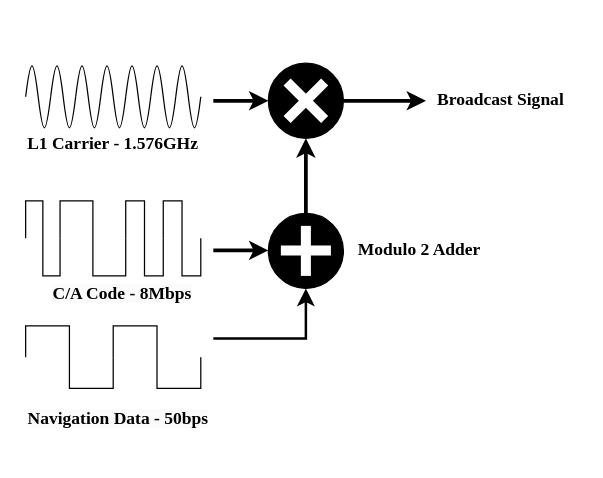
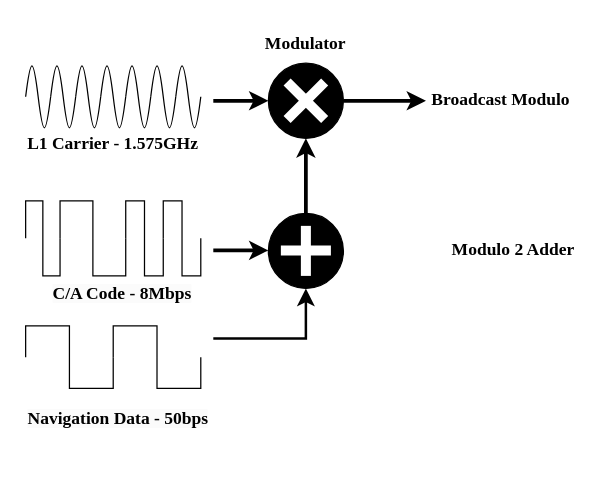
node "Modulator": added
node "Broadcast Signal": label "Broadcast Signal" -> "Broadcast Modulo"
node "L1 Carrier - 1.576GHz": label "L1 Carrier - 1.576GHz" -> "L1 Carrier - 1.575GHz"
node "Modulo 2 Adder": moved (419, 251) -> (513, 251)
